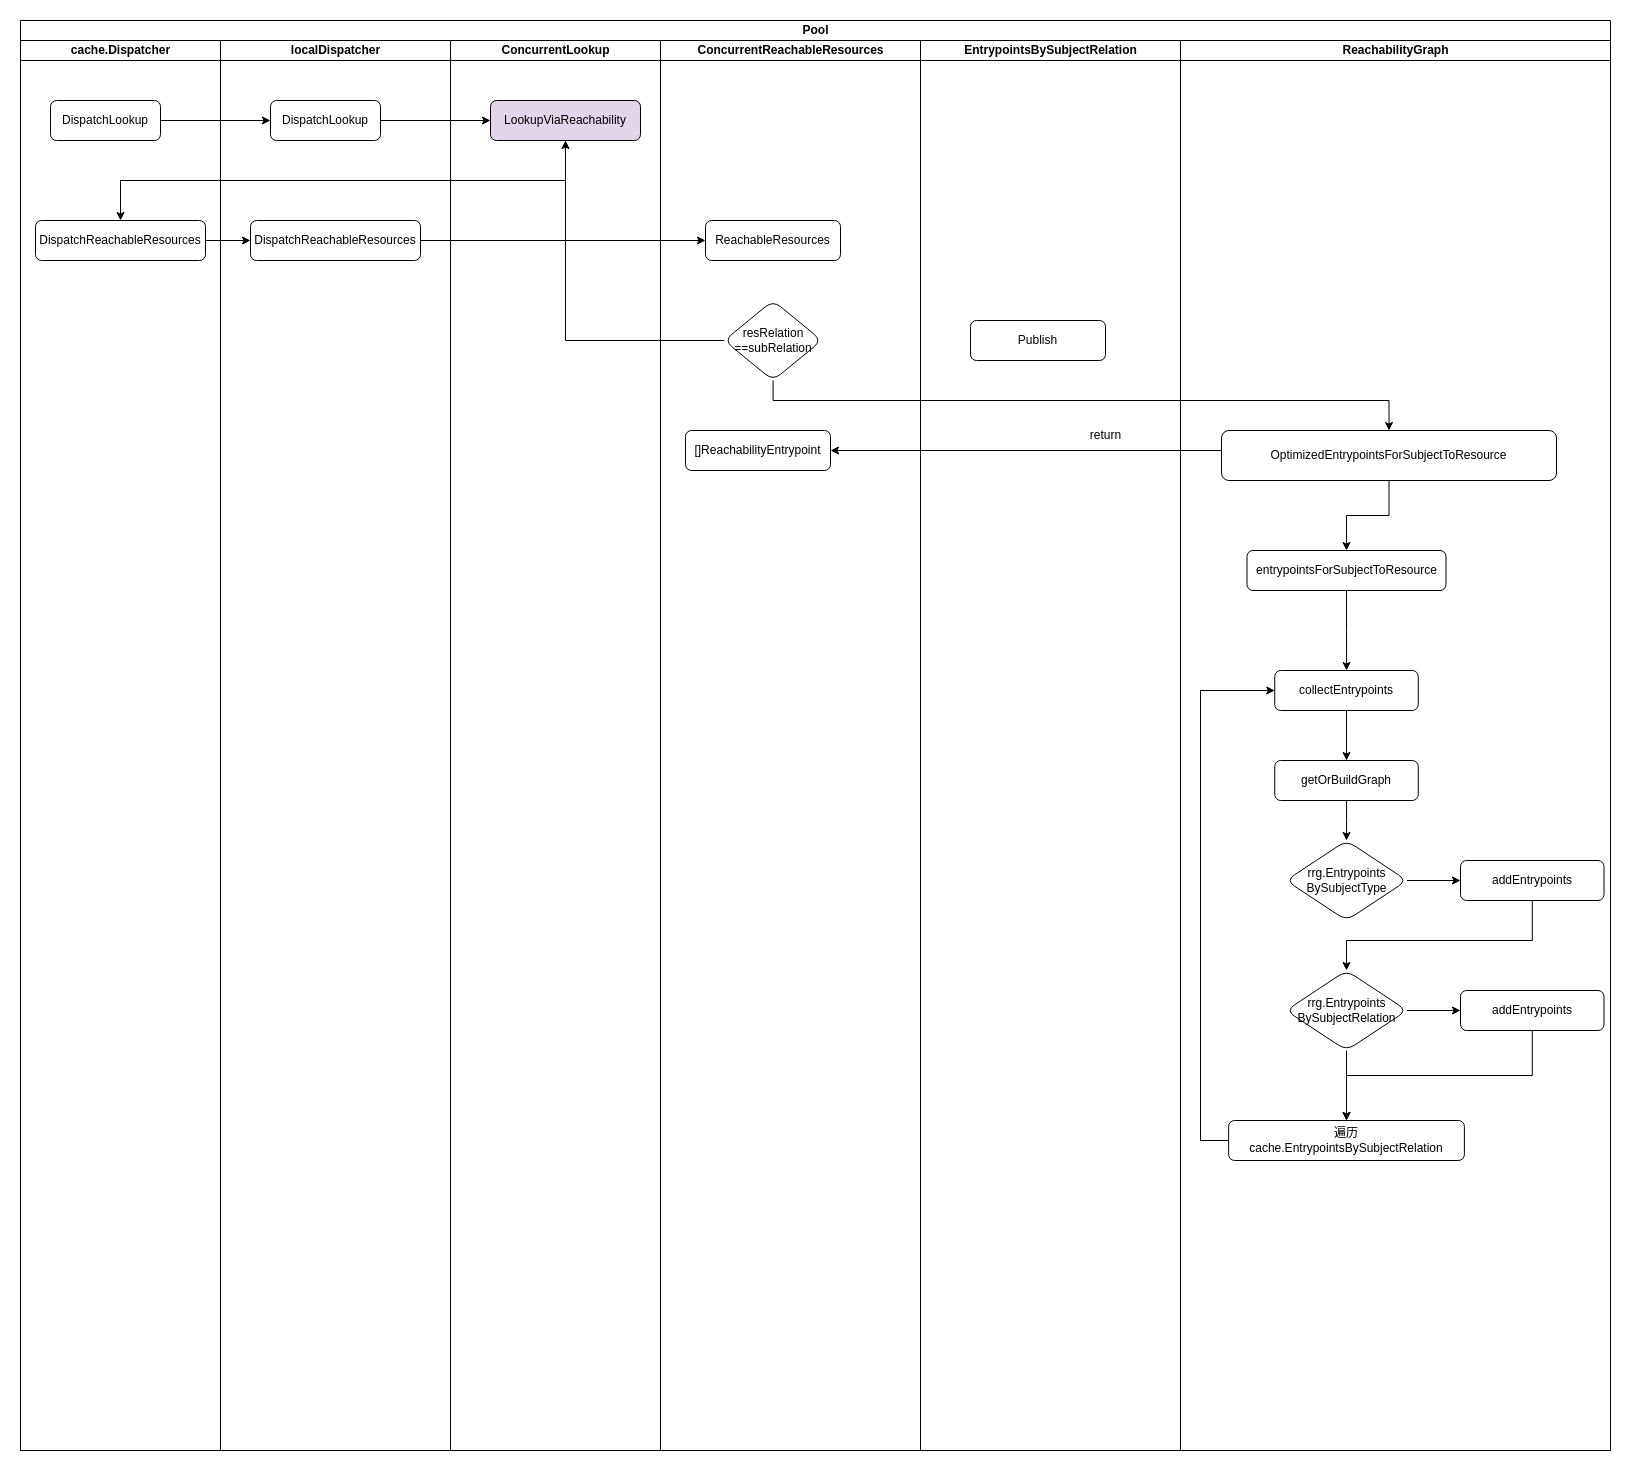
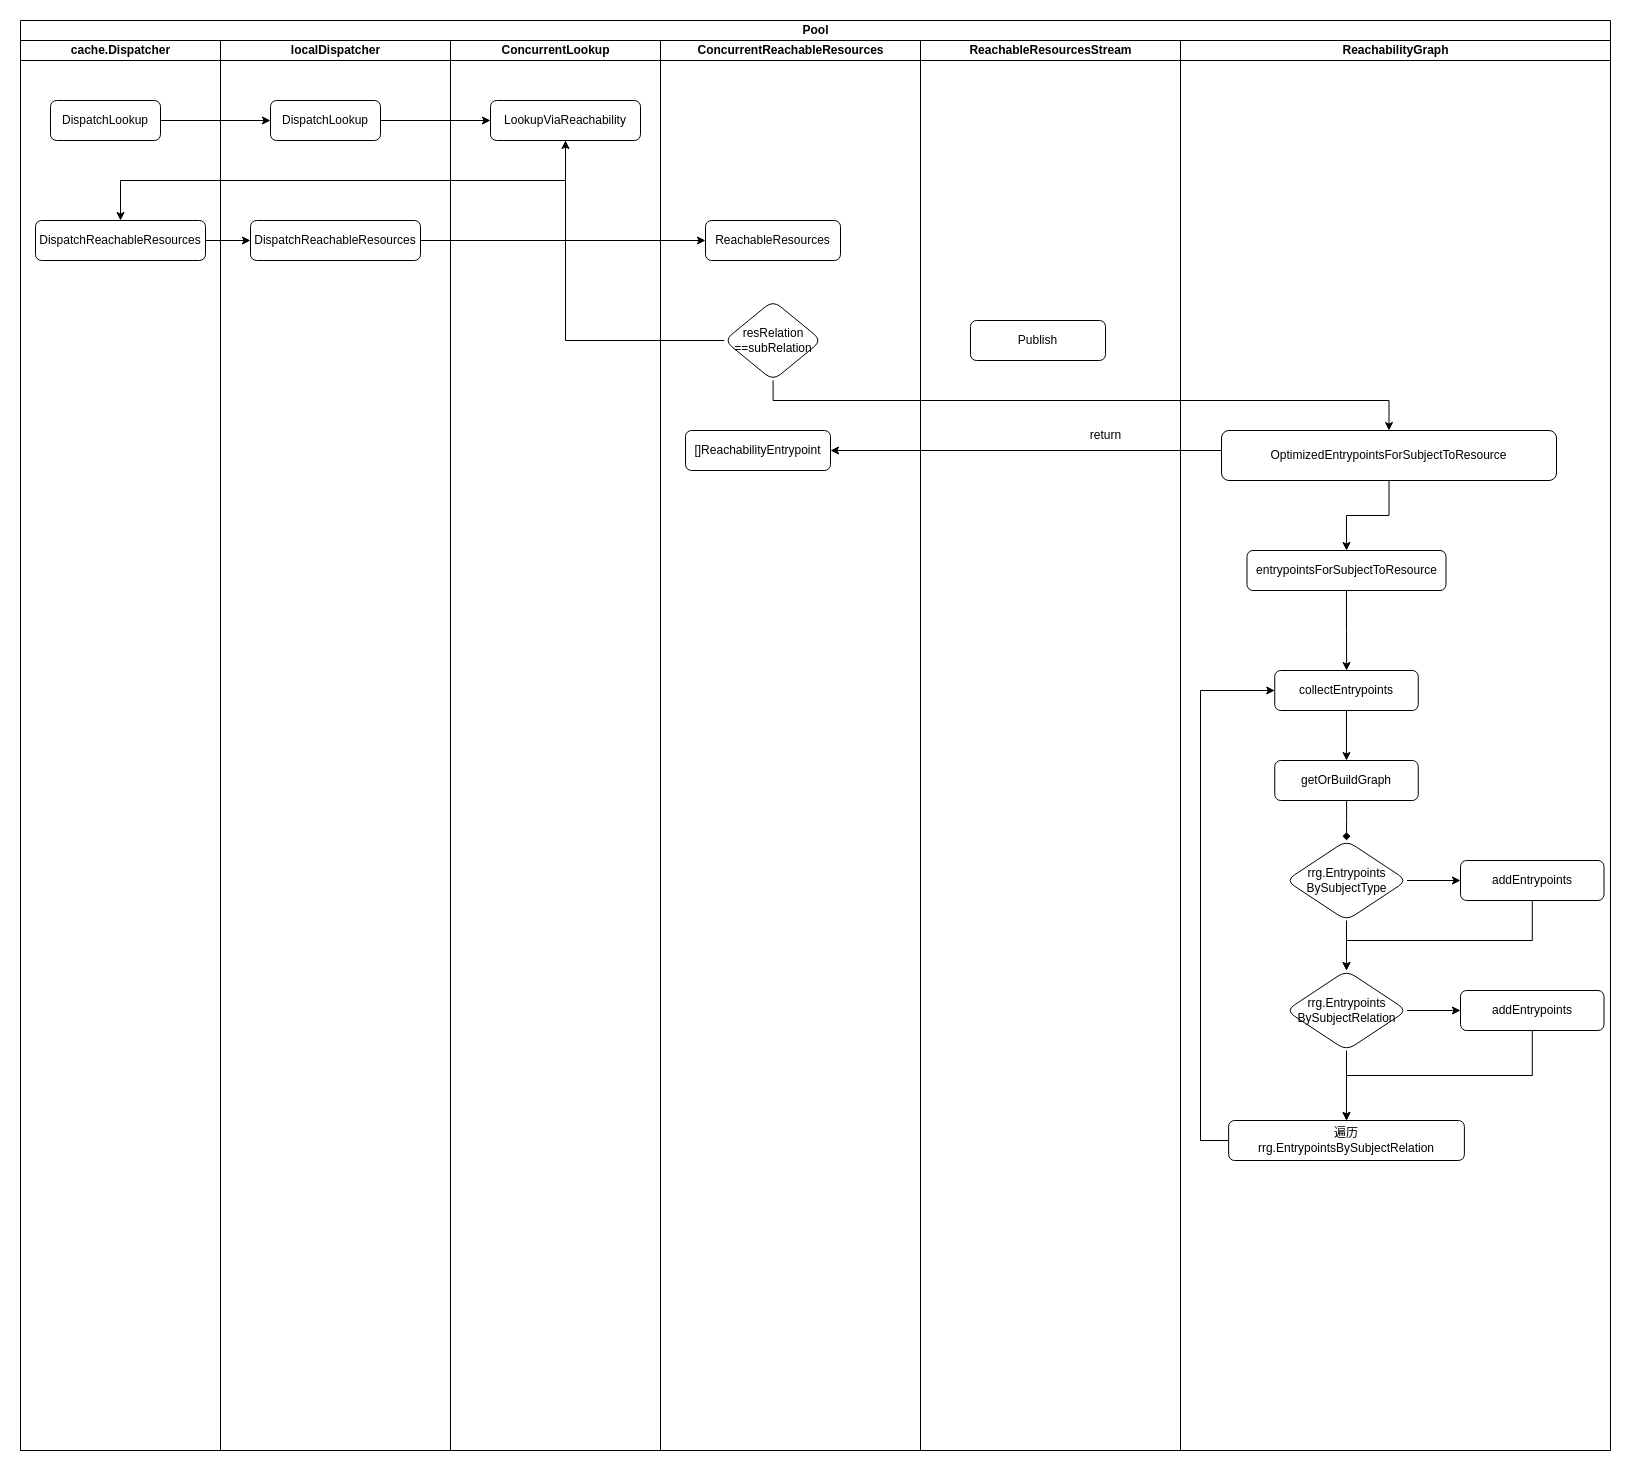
node "EntrypointsBySubjectRelation": label "EntrypointsBySubjectRelation" -> "ReachableResourcesStream"
node "LookupViaReachability": fillcolor #e1d5e7 -> #ffffff
edge "getOrBuildGraph" -> "rrg.Entrypoints BySubjectType": arrowhead classic -> diamond
edge "rrg.Entrypoints BySubjectType" -> "rrg.Entrypoints BySubjectRelation": added
node "遍历 cache.EntrypointsBySubjectRelation": label "遍历 cache.EntrypointsBySubjectRelation" -> "遍历 rrg.EntrypointsBySubjectRelation"
